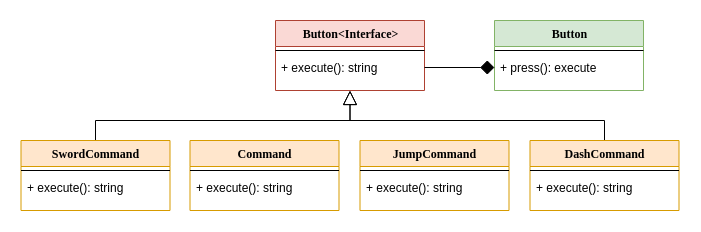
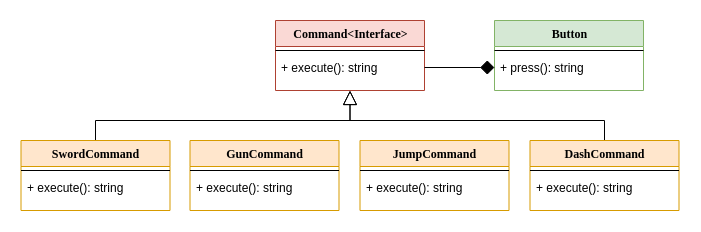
node "Button<Interface>": label "Button<Interface>" -> "Command<Interface>"
node "+ press(): execute": label "+ press(): execute" -> "+ press(): string"
node "Command": label "Command" -> "GunCommand"
